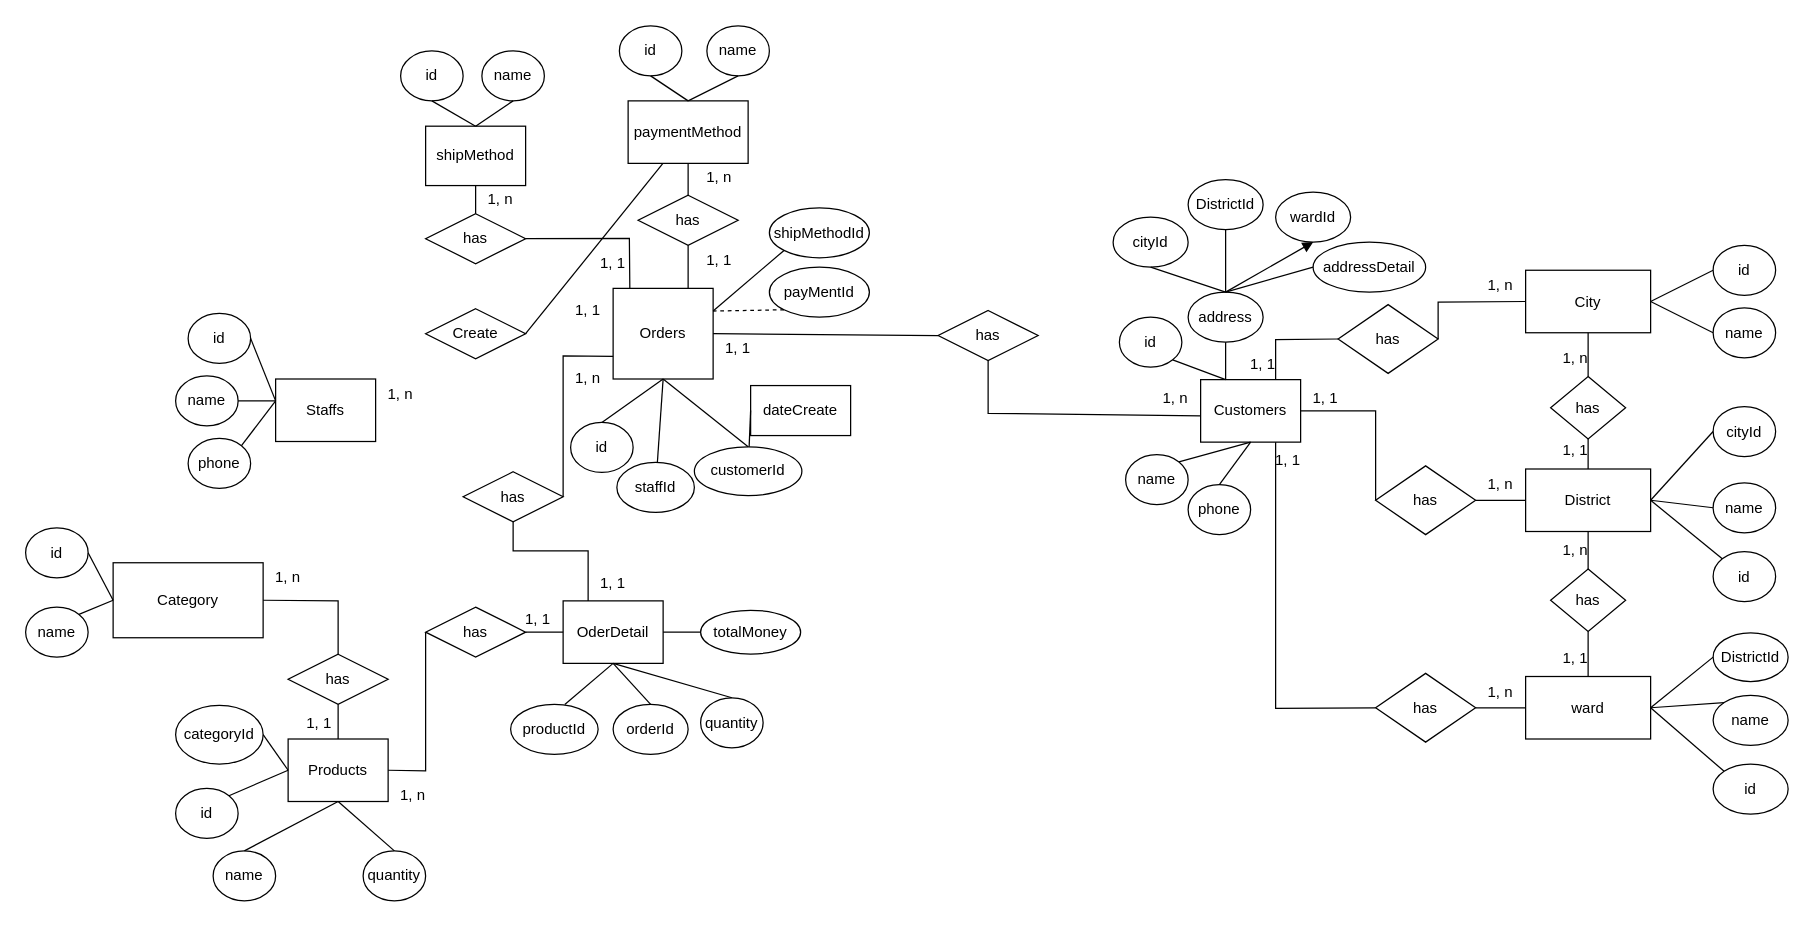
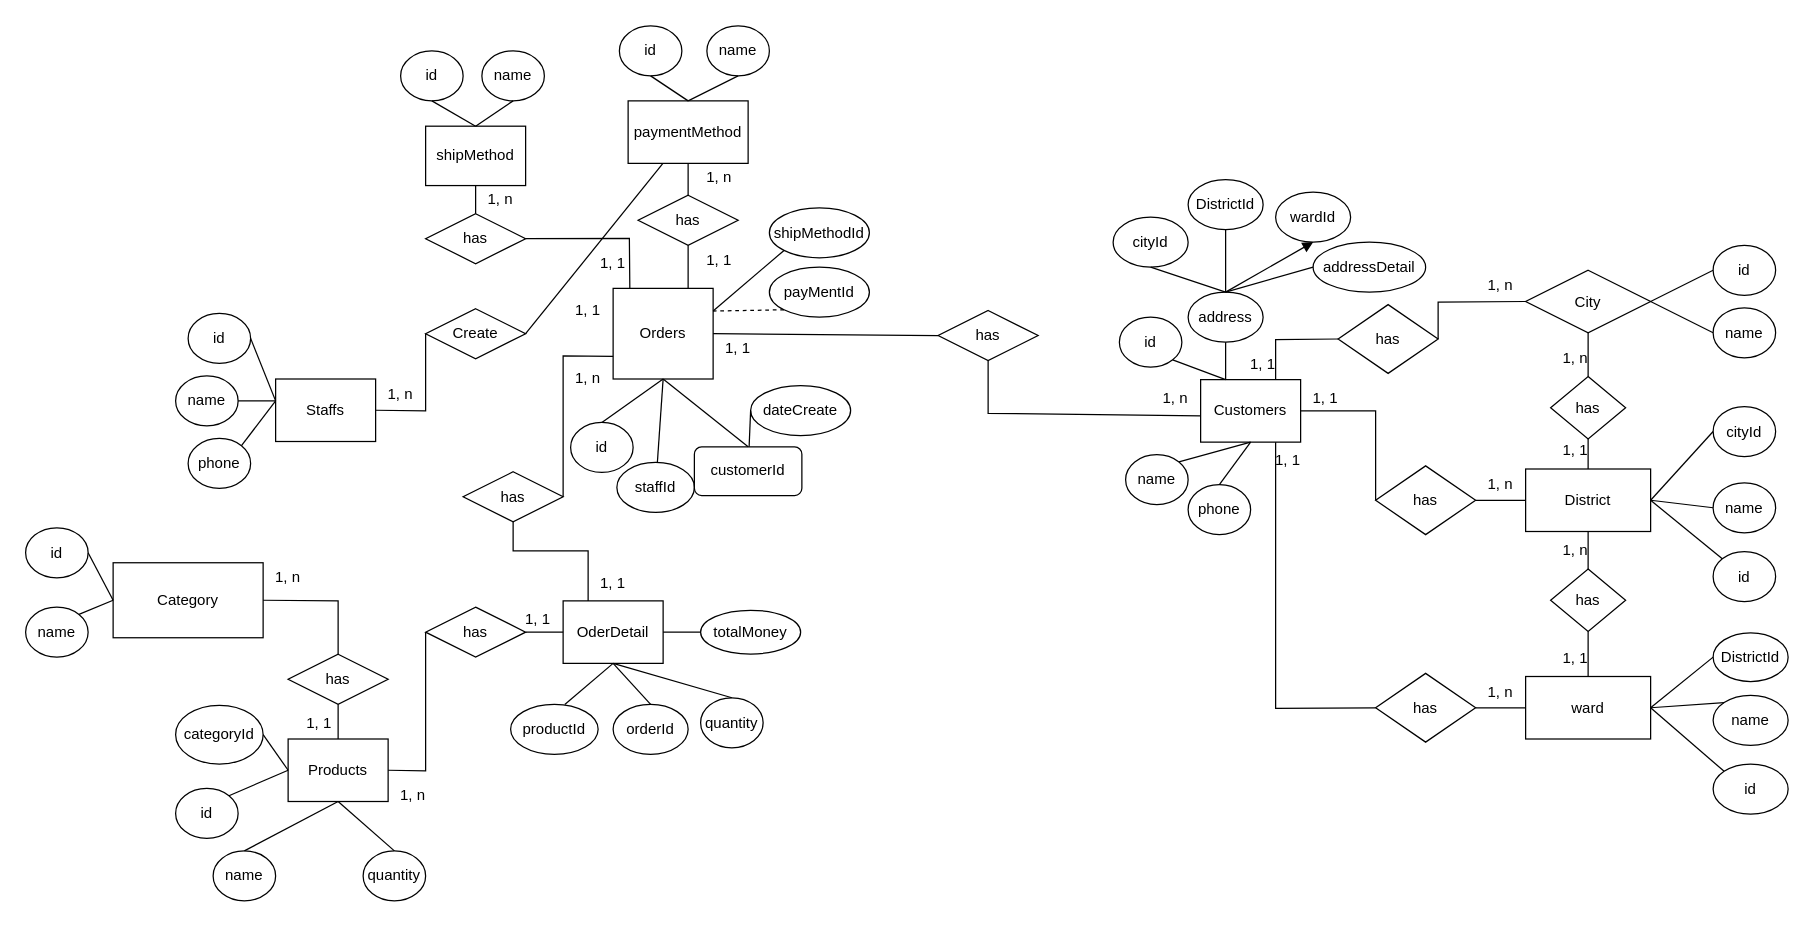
node "City": shape rectangle -> diamond
edge "Create" -- "Staffs": added
node "dateCreate": shape rectangle -> ellipse
node "customerId": shape ellipse -> rounded rectangle
